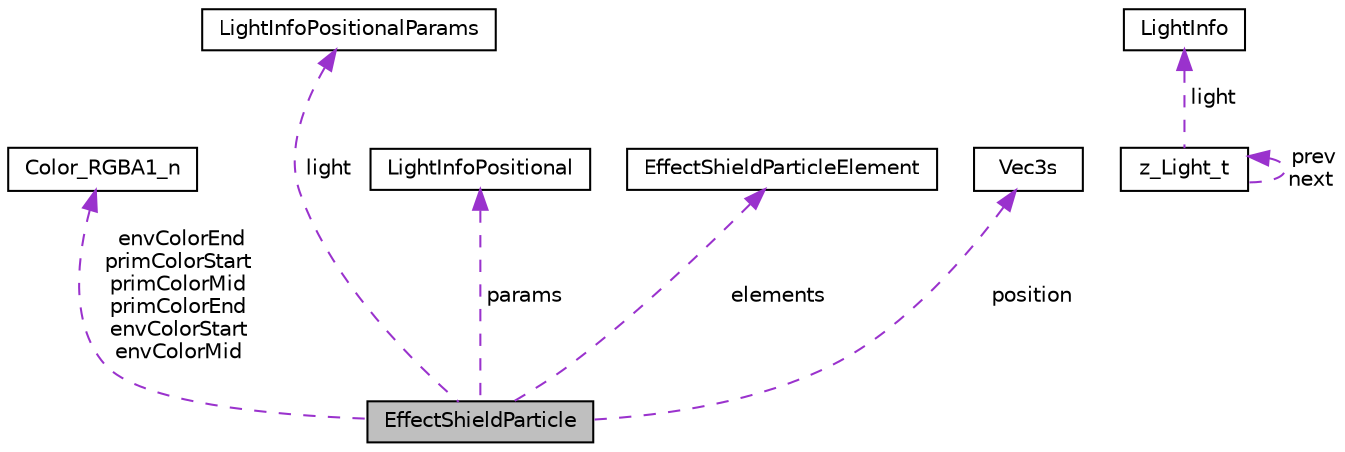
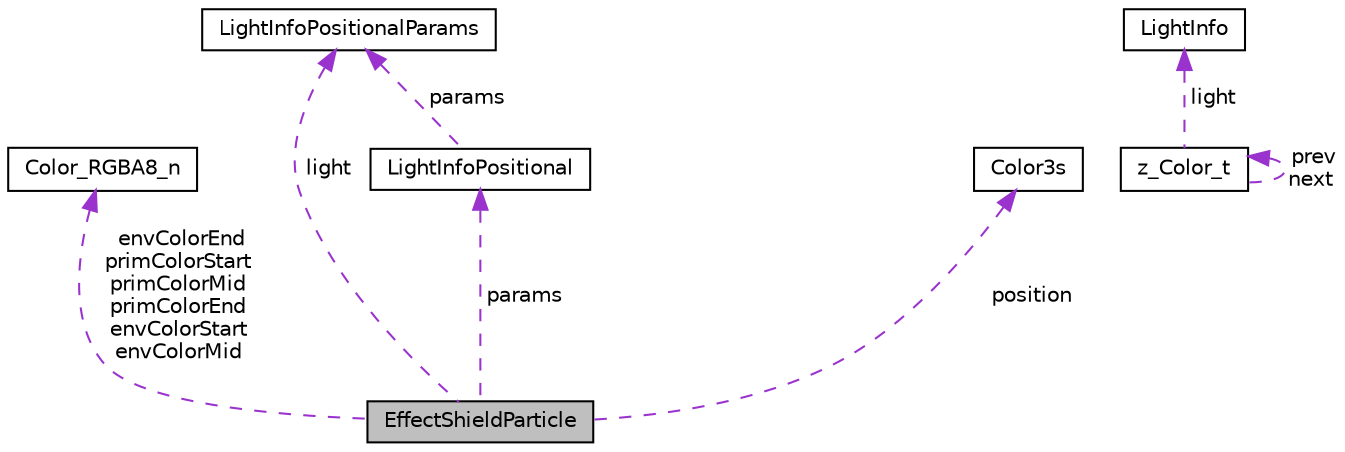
edge "LightInfoPositional" -> "LightInfoPositionalParams": added, label "params"
node "Color_RGBA1_n": label "Color_RGBA1_n" -> "Color_RGBA8_n"
node "EffectShieldParticleElement": removed
node "Vec3s": label "Vec3s" -> "Color3s"
node "z_Light_t": label "z_Light_t" -> "z_Color_t"
